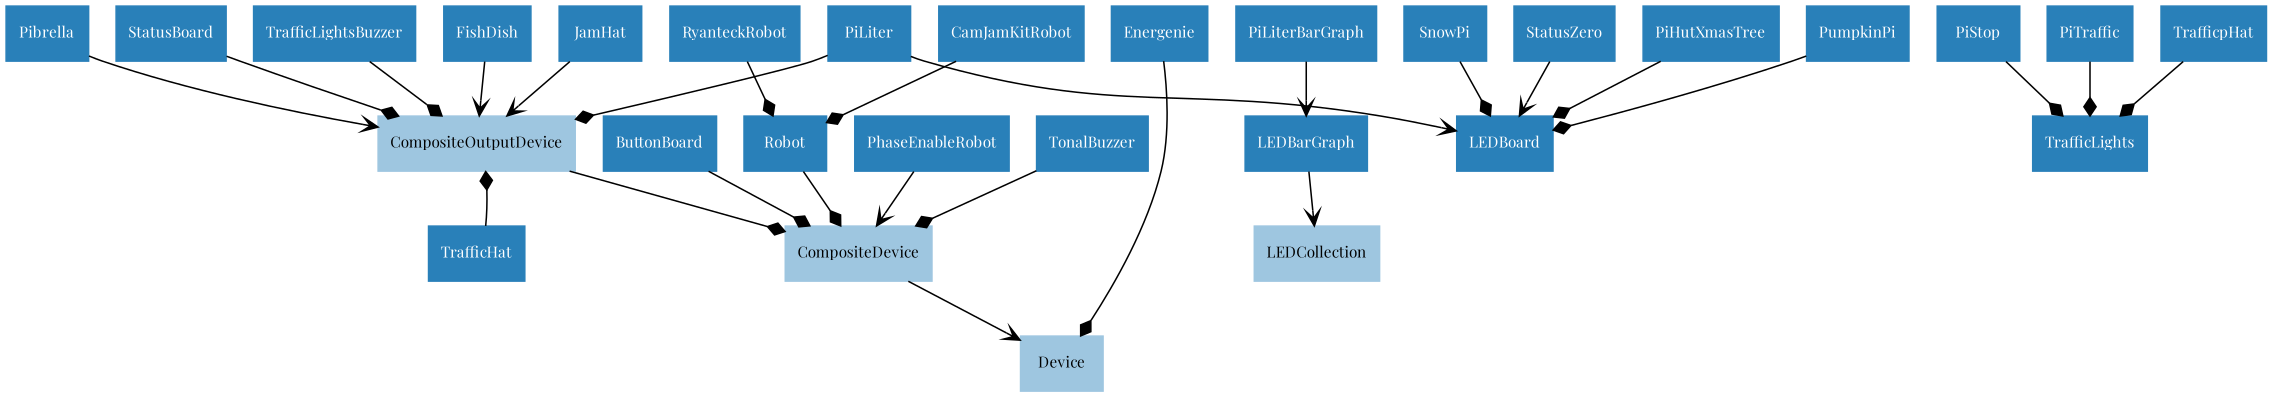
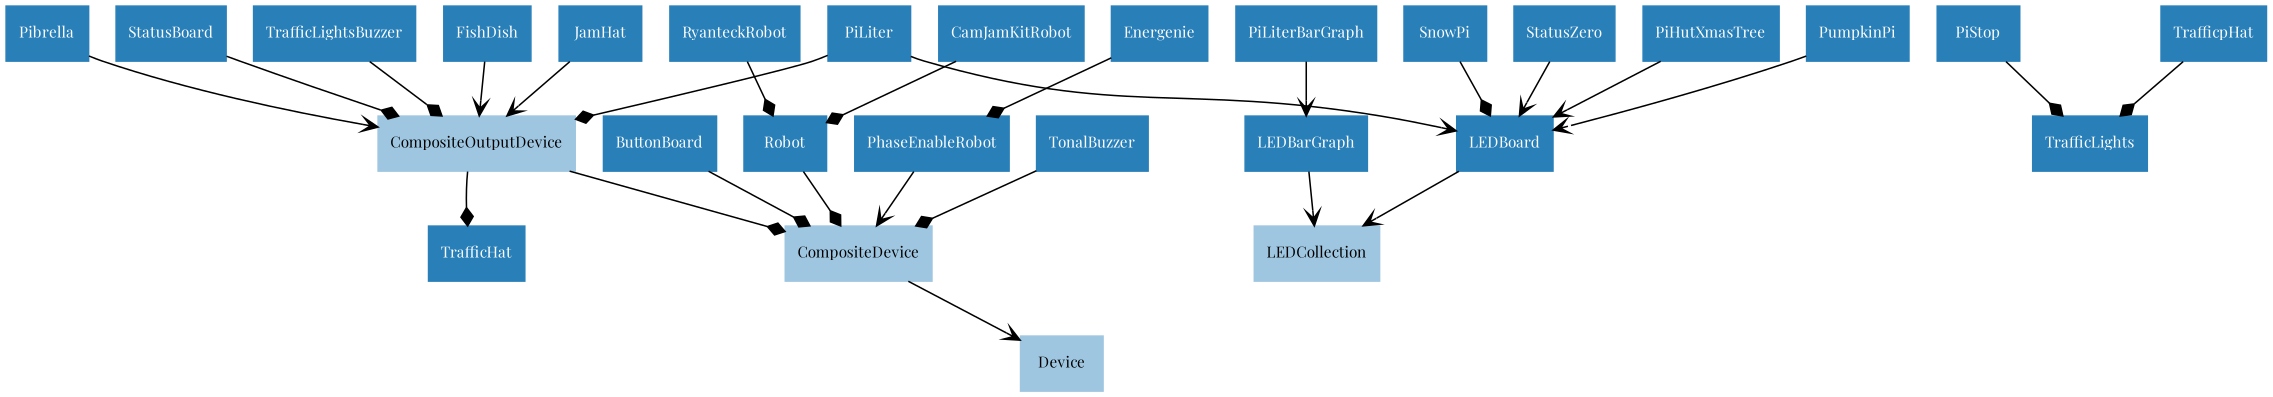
node "PiTraffic": removed
edge "PiHutXmasTree" -> "LEDBoard": arrowhead diamond -> vee
edge "PumpkinPi" -> "LEDBoard": arrowhead diamond -> vee
edge "LEDBoard" -> "LEDCollection": added
edge "Energenie" -> "Device": now "Energenie" -> "PhaseEnableRobot"
edge "TrafficHat" -> "CompositeOutputDevice": reversed
